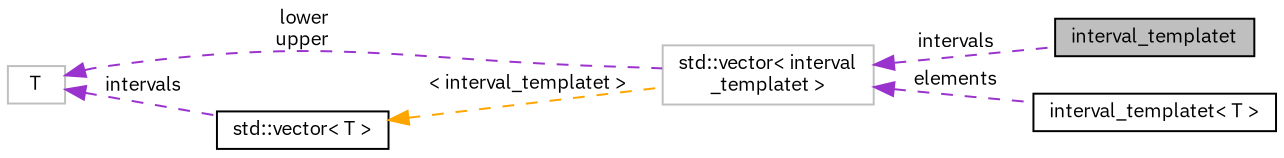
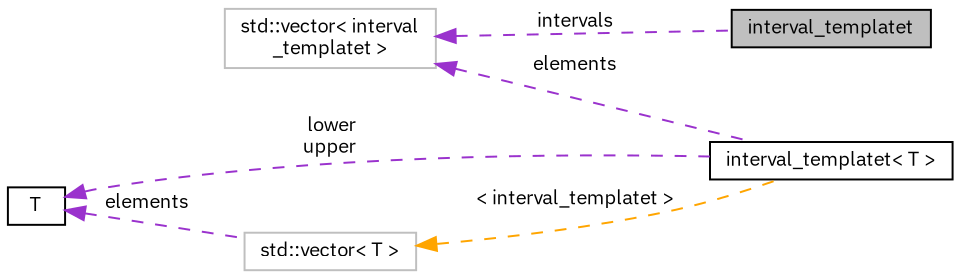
edge "std::vector< interval _templatet >" -> "T": now "interval_templatet< T >" -> "T"
node "T": color grey75 -> black
edge "std::vector< T >" -> "T": label " intervals" -> " elements"
edge "std::vector< interval _templatet >" -> "std::vector< T >": now "interval_templatet< T >" -> "std::vector< T >"
node "std::vector< T >": color black -> grey75
